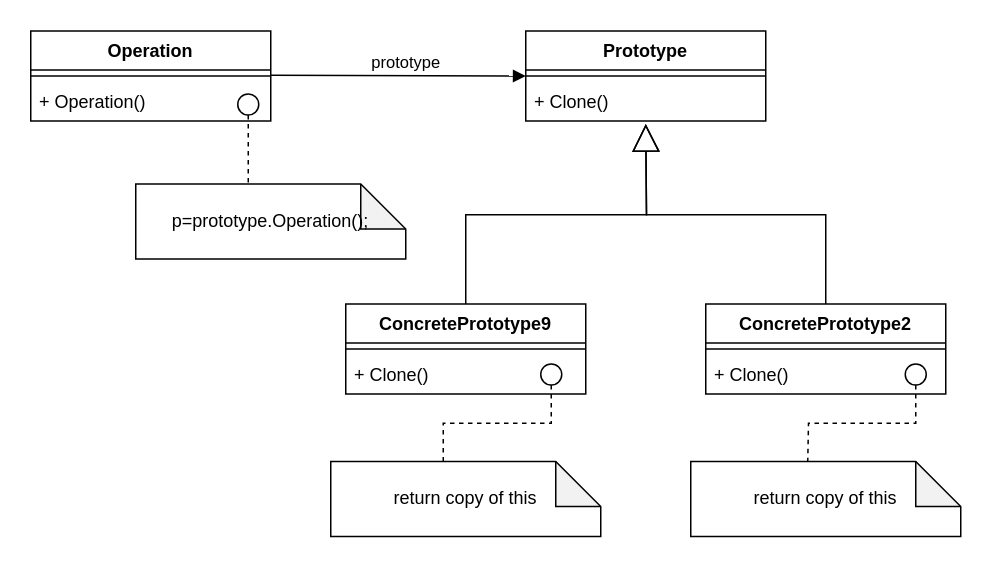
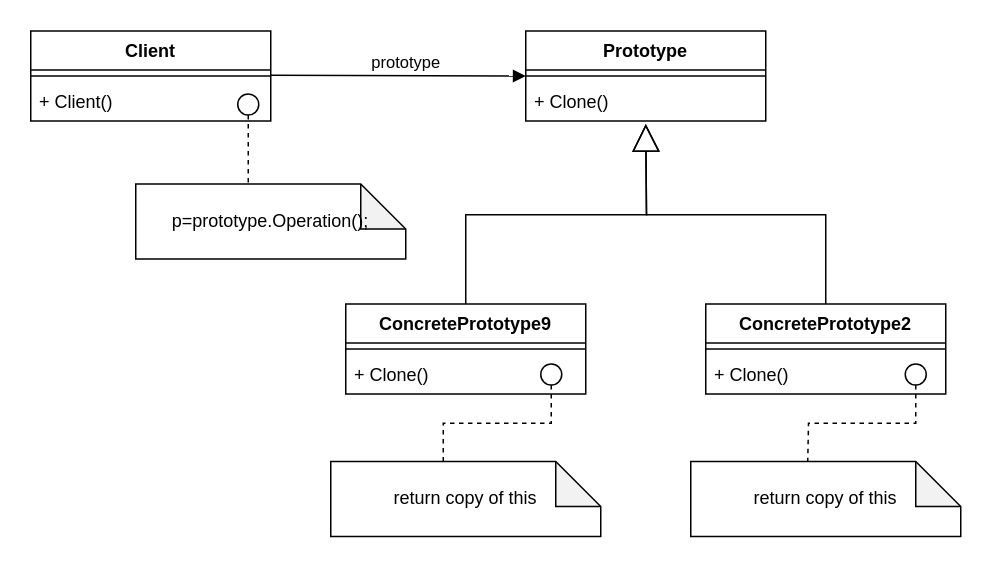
node "Operation": label "Operation" -> "Client"
node "+ Operation()": label "+ Operation()" -> "+ Client()"
